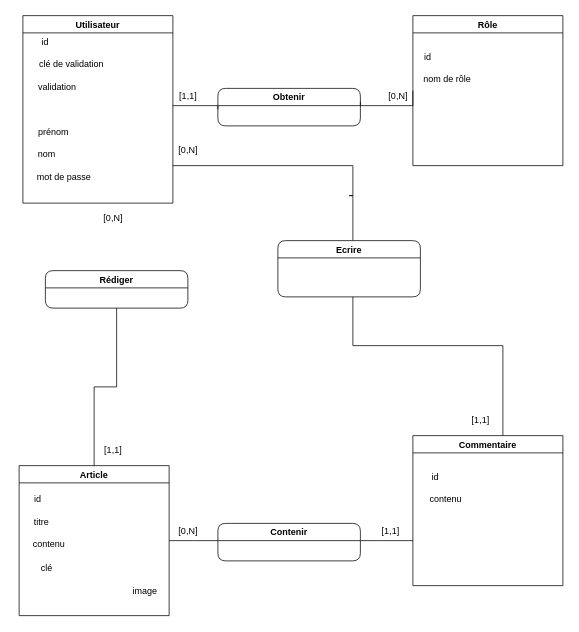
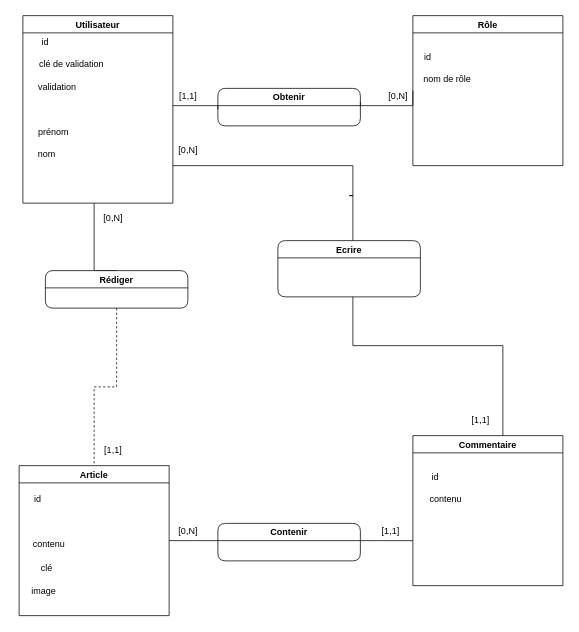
node "mot de passe": removed
edge "Utilisateur" -- "Rédiger": added
edge "Rédiger" -- "Article": style solid -> dashed
node "titre": removed
node "image": moved (145, 591) -> (44, 591)
